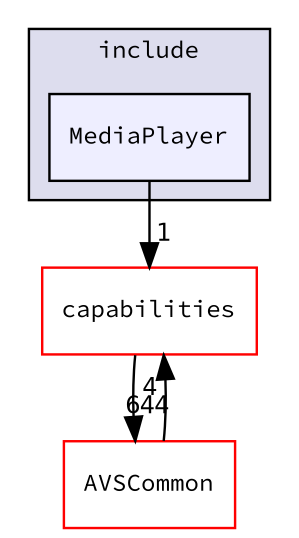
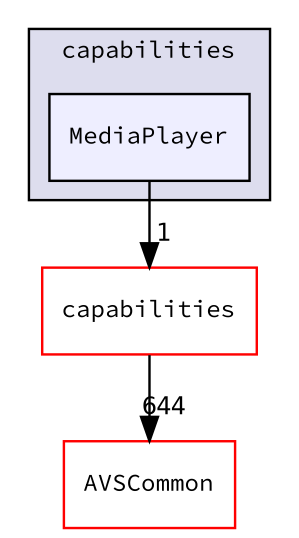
cluster "include": label "include" -> "capabilities"
edge "AVSCommon" -> "capabilities": removed
